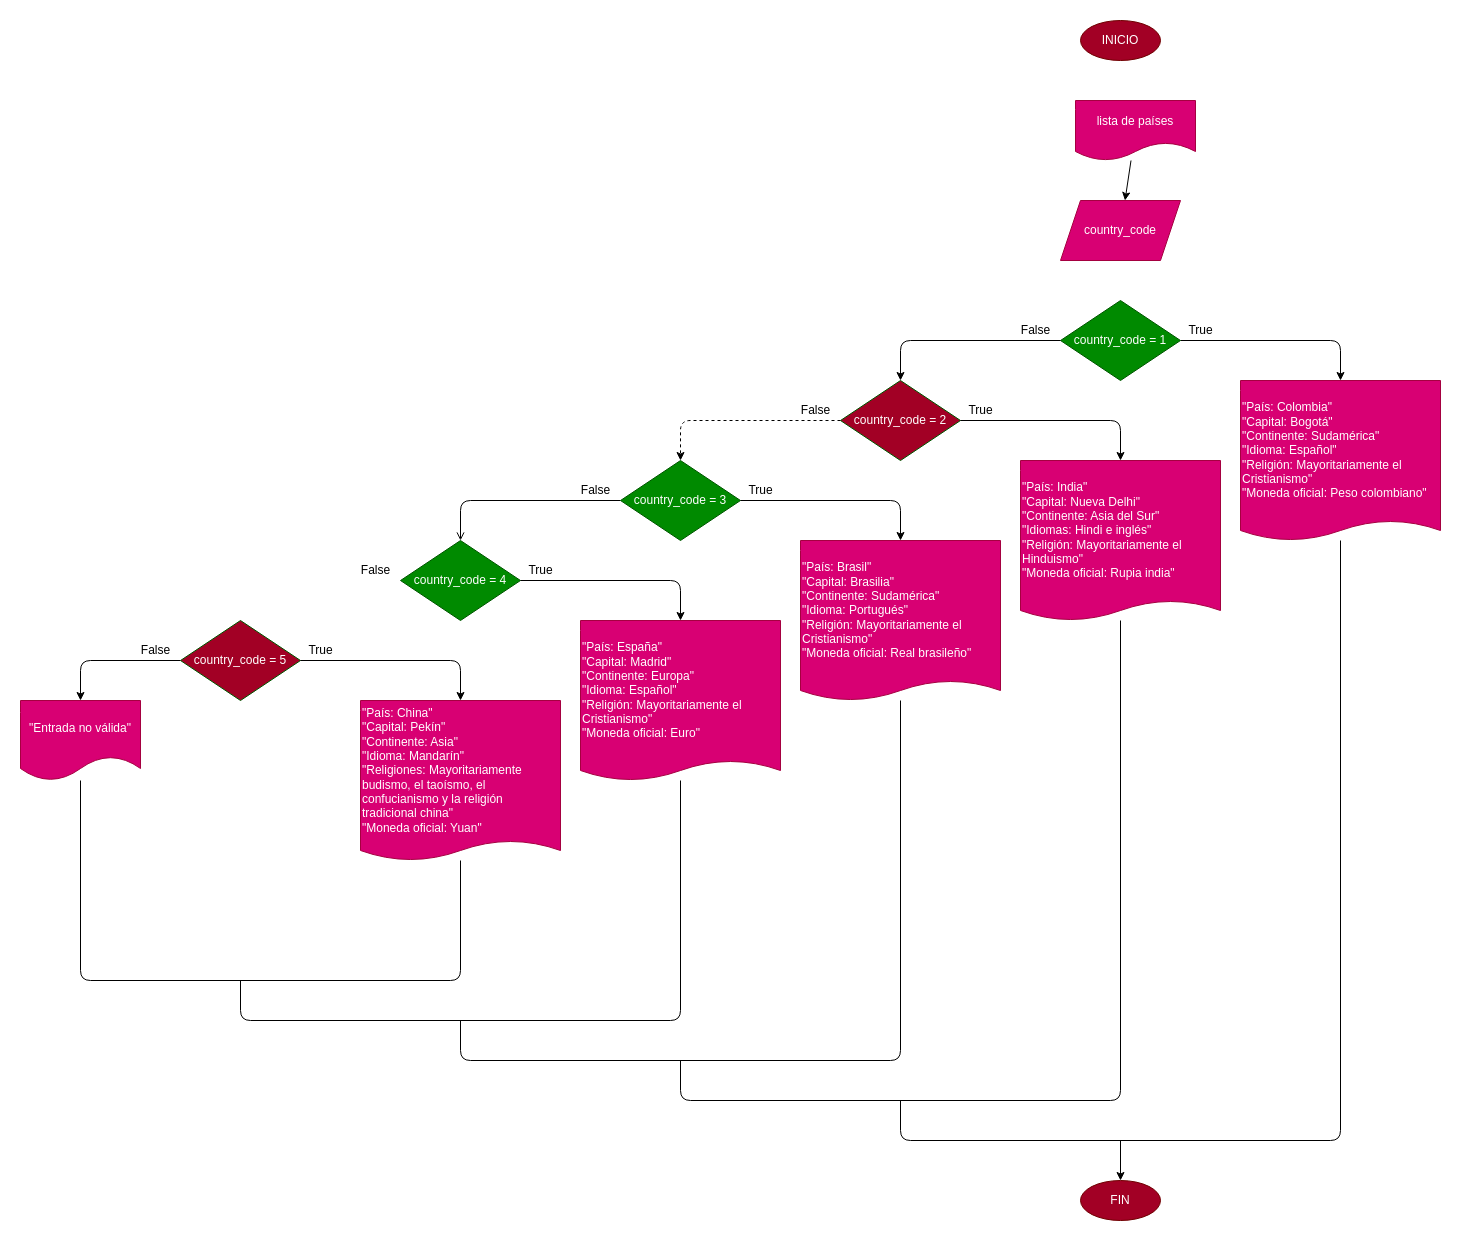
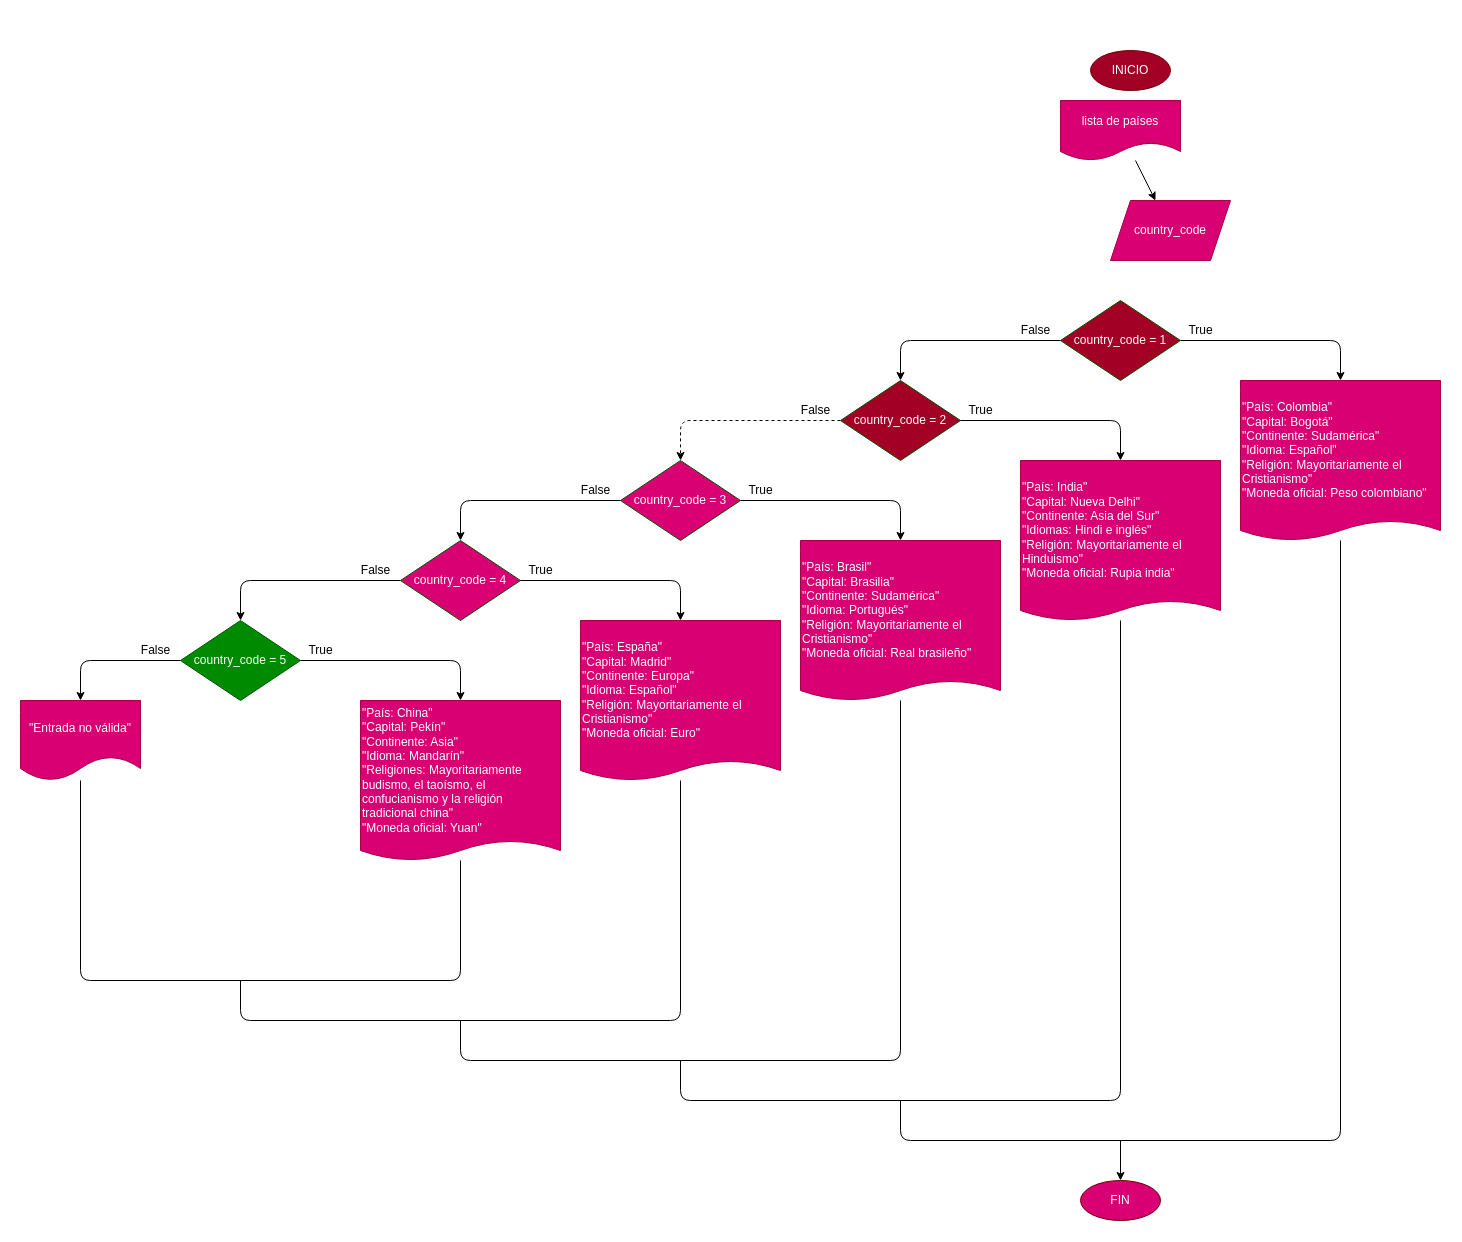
node "INICIO": moved (1121, 41) -> (1131, 71)
node "lista de países": moved (1136, 131) -> (1121, 131)
node "country_code": moved (1121, 231) -> (1171, 231)
node "country_code = 1": fillcolor #008a00 -> #a20025
node "country_code = 3": fillcolor #008a00 -> #d80073
edge "country_code = 3" -> "country_code = 4": arrowhead open -> classic
edge "country_code = 4" -> "country_code = 5": added
node "country_code = 4": fillcolor #008a00 -> #d80073
node "country_code = 5": fillcolor #a20025 -> #008a00
node "FIN": fillcolor #a20025 -> #d80073
